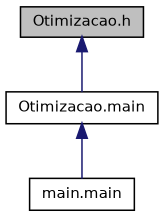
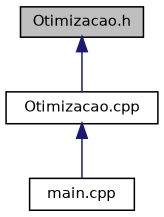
node "Otimizacao.main": label "Otimizacao.main" -> "Otimizacao.cpp"
node "main.main": label "main.main" -> "main.cpp"
